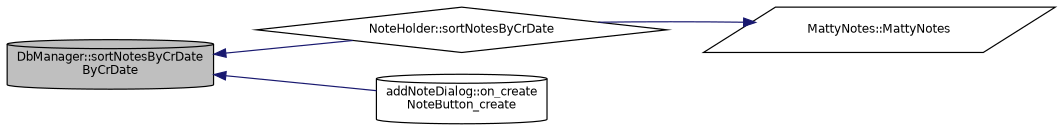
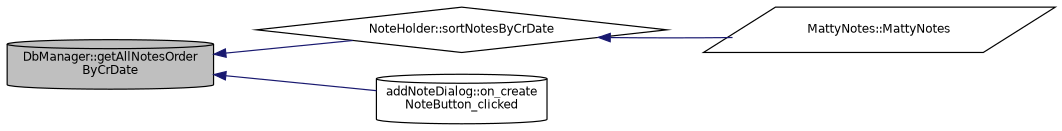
edge "NoteHolder::sortNotesByCrDate" -> "MattyNotes::MattyNotes": reversed
node "DbManager::sortNotesByCrDate ByCrDate": label "DbManager::sortNotesByCrDate ByCrDate" -> "DbManager::getAllNotesOrder ByCrDate"
node "addNoteDialog::on_create NoteButton_create": label "addNoteDialog::on_create NoteButton_create" -> "addNoteDialog::on_create NoteButton_clicked"
